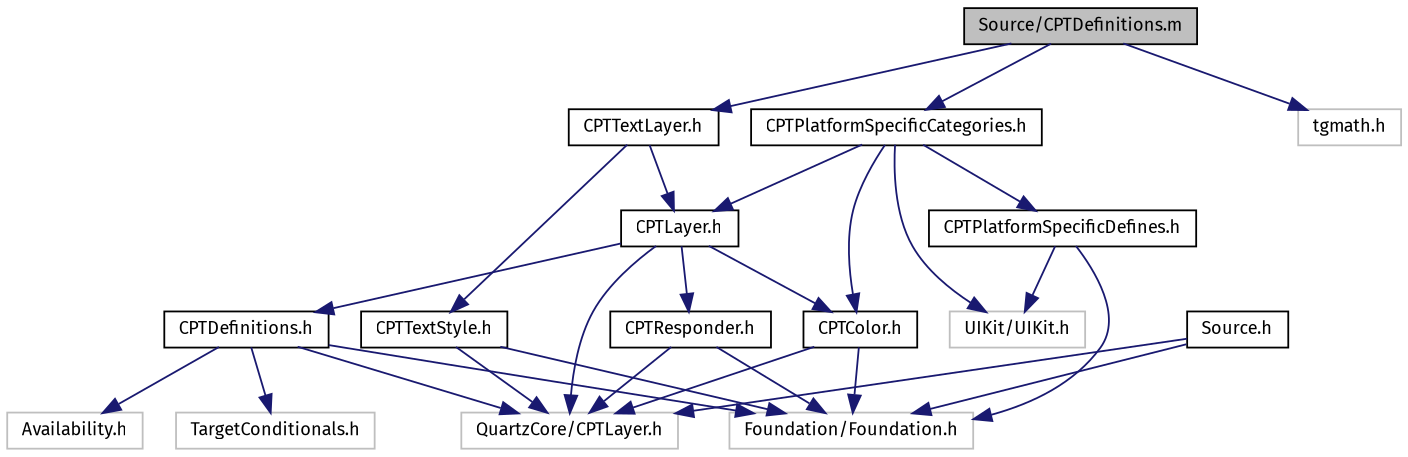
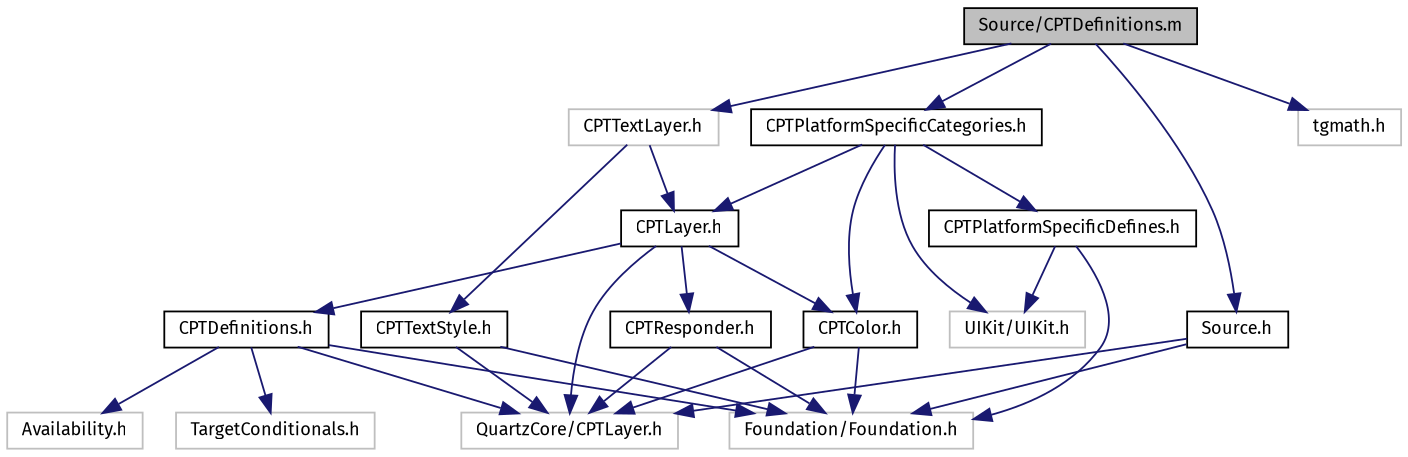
node "CPTTextLayer.h": color black -> grey75
edge "Source/CPTDefinitions.m" -> "Source.h": added
